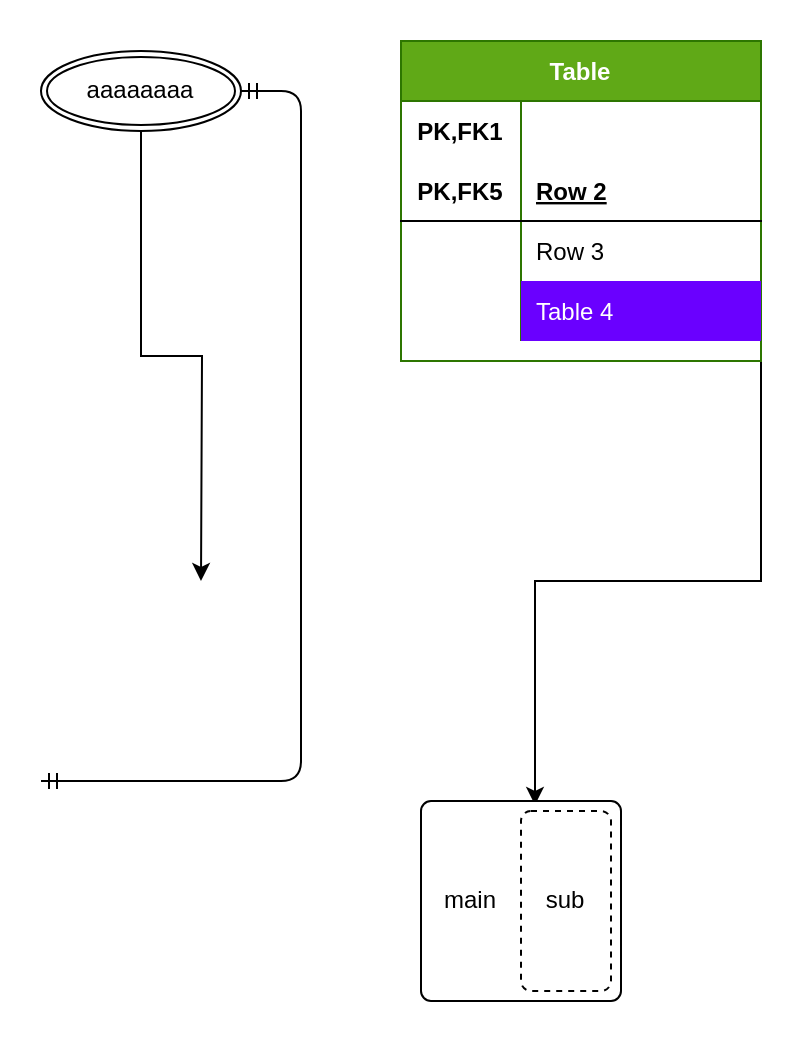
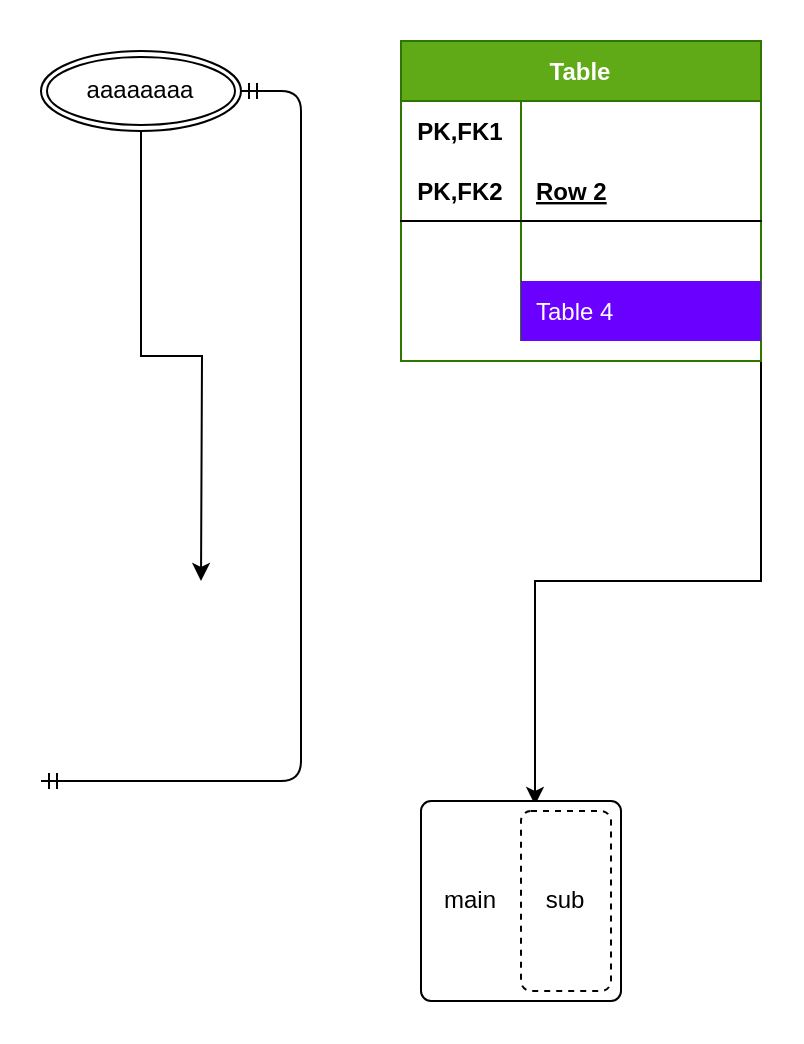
node "PK,FK5": label "PK,FK5" -> "PK,FK2"
node "Row 3": removed
